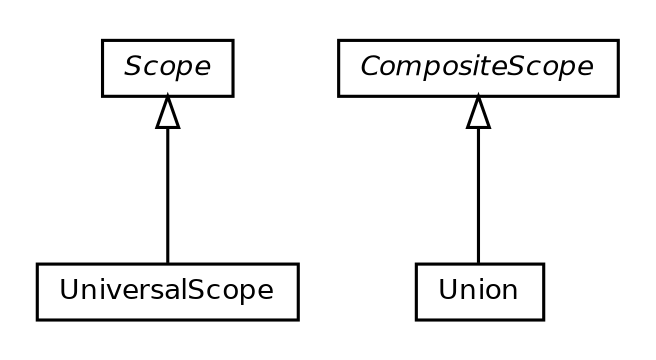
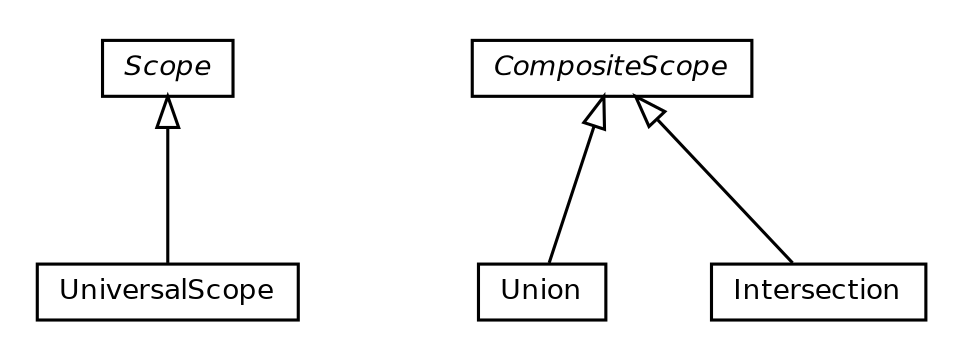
node "Intersection": added
